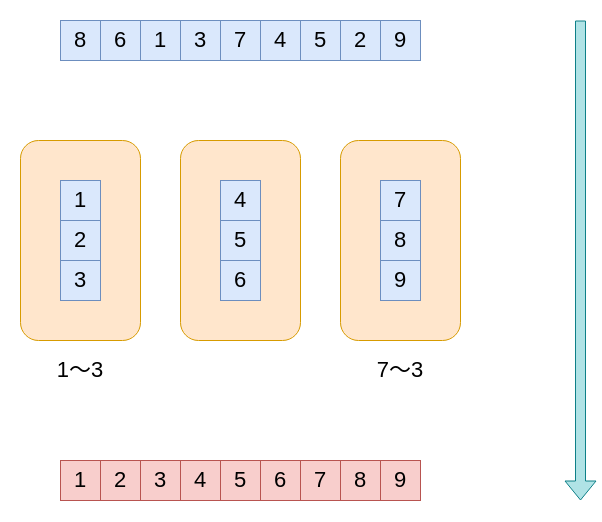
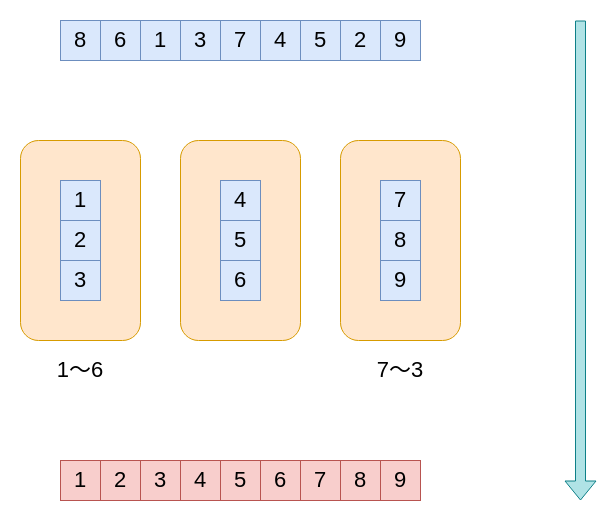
node "1～3": label "1～3" -> "1～6"
